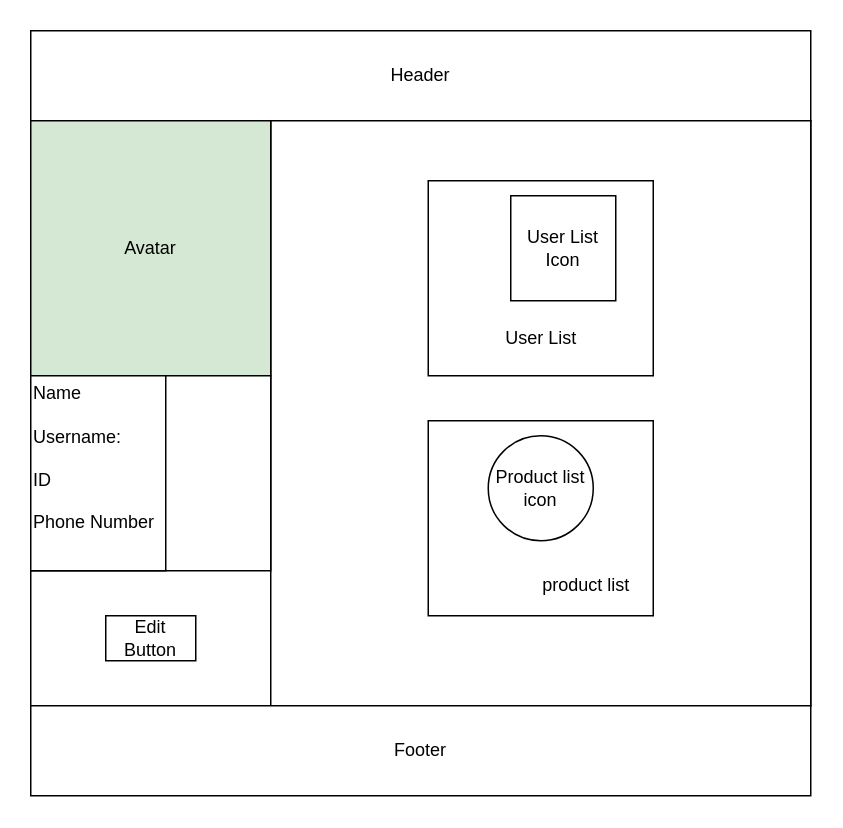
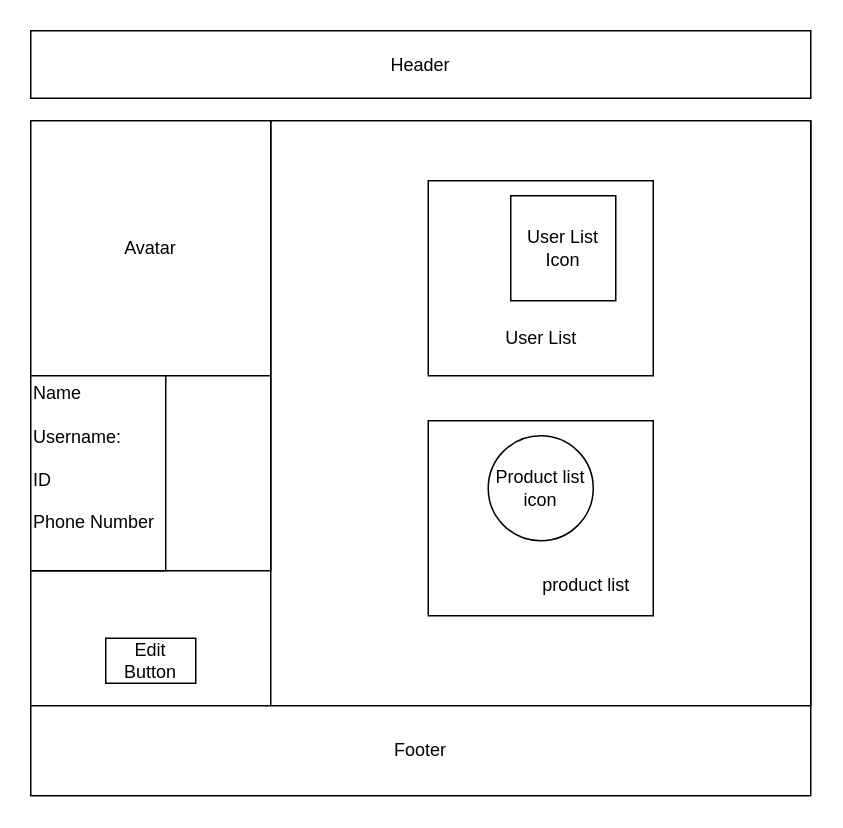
node "Header": size 780x90 -> 780x68
node "Avatar": fillcolor #d5e8d4 -> #ffffff
node "Edit Button": moved (151, 638) -> (151, 661)
